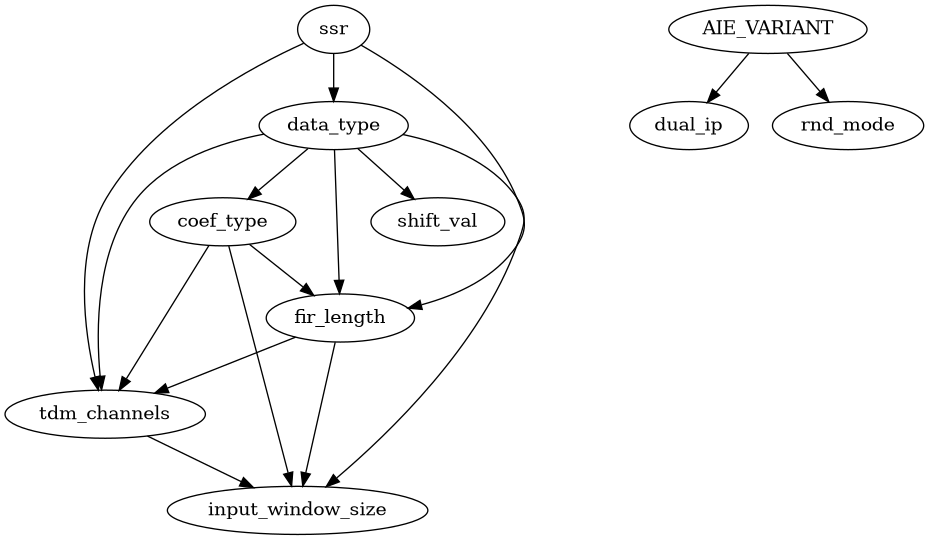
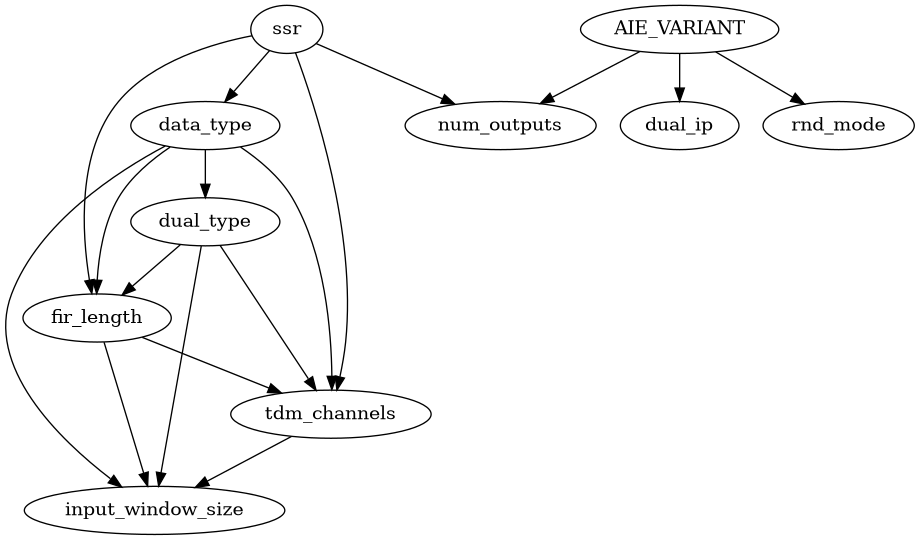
node "num_outputs": added
node "coef_type": label "coef_type" -> "dual_type"
node "shift_val": removed
